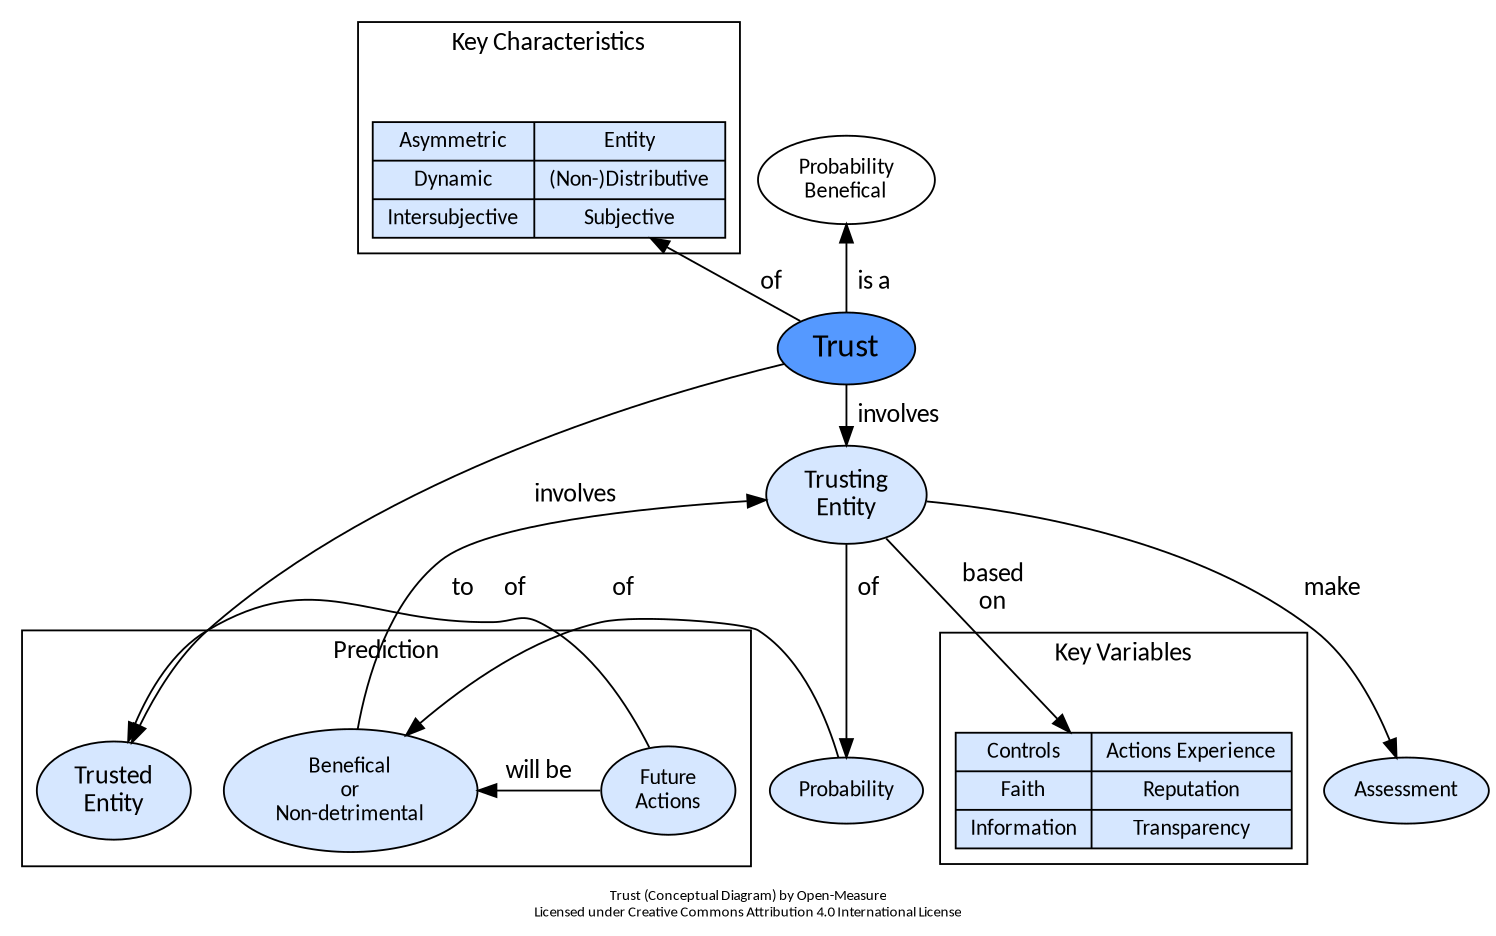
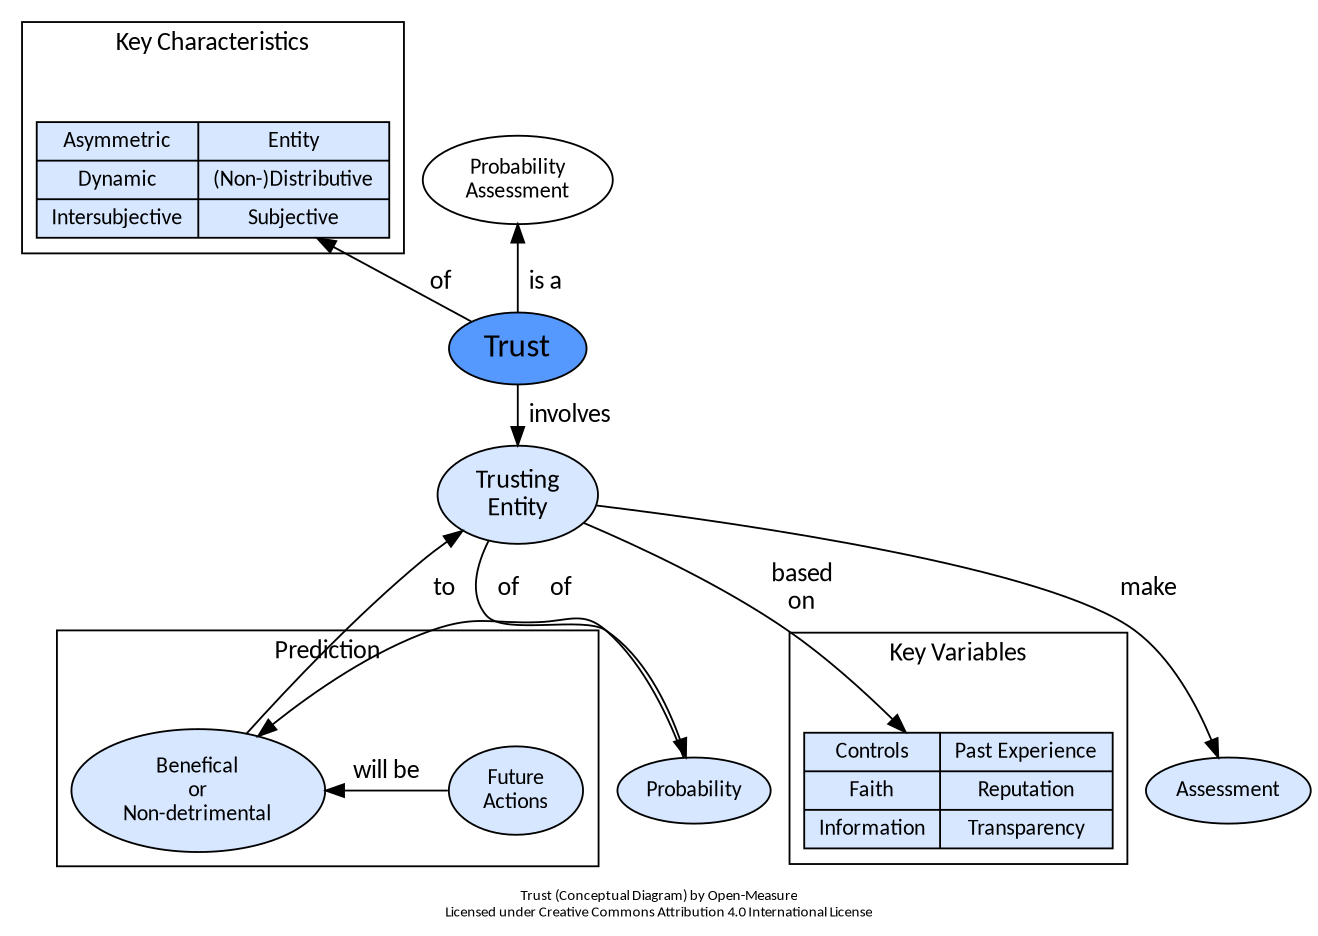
node "Probability Benefical": label "Probability Benefical" -> "Probability Assessment"
node "Controls": text "Actions Experience" -> "Past Experience"
node "Trusted Entity": removed
